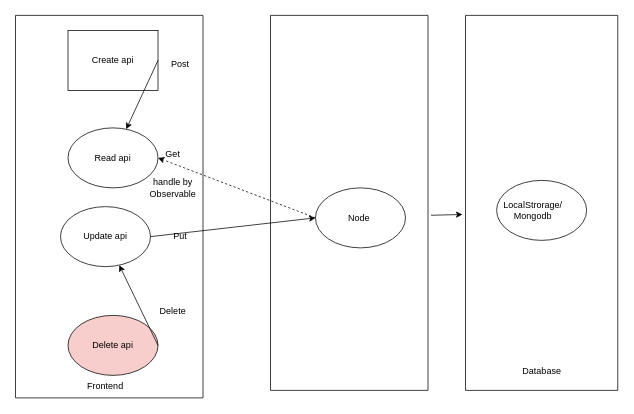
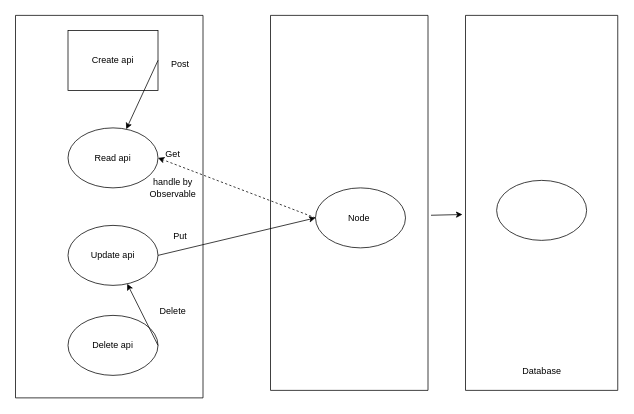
node "LocalStrorage/ Mongodb": removed
node "Update api": moved (105, 237) -> (113, 255)
node "Delete api": fillcolor #f8cecc -> #ffffff
node "Frontend": removed
